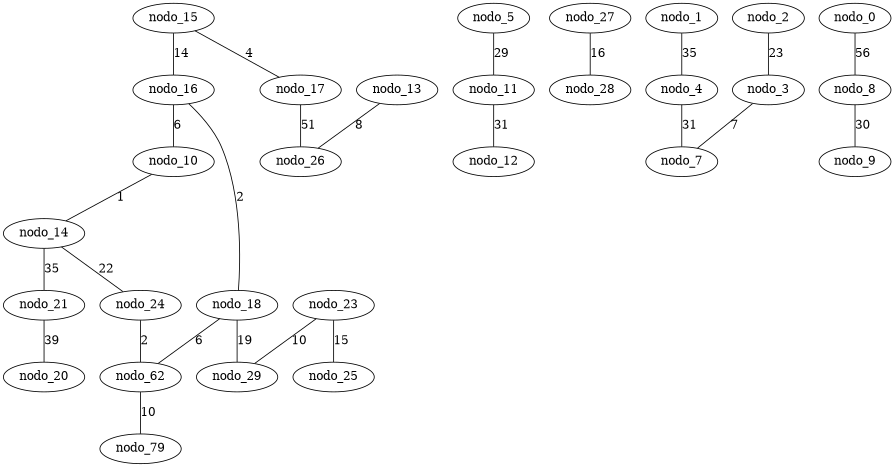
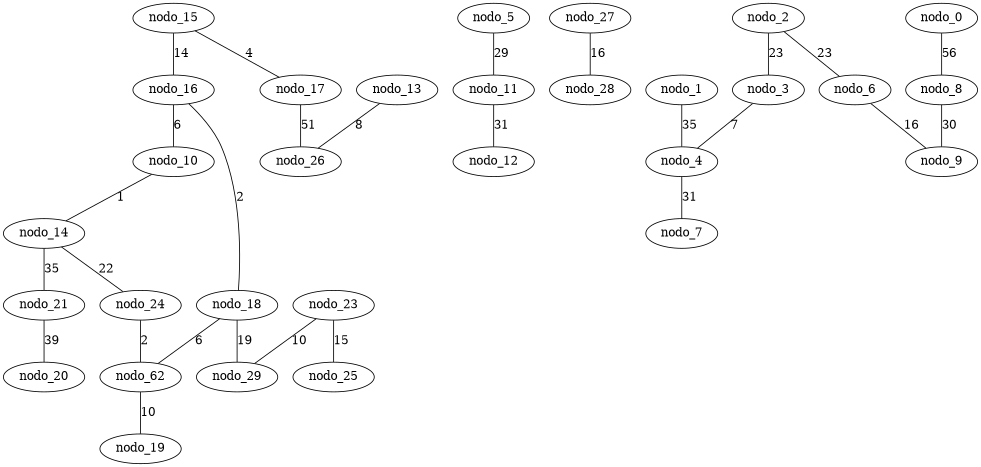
node "nodo_6": added
edge "nodo_3" -- "nodo_7": now "nodo_3" -- "nodo_4"
node "nodo_79": label "nodo_79" -> "nodo_19"
